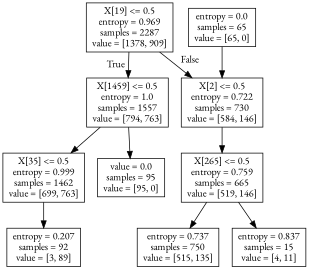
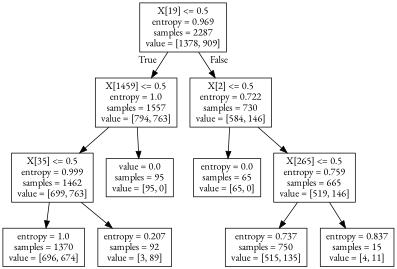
edge "entropy = 0.0 samples = 65 value = [65, 0]" -> "X[2] <= 0.5 entropy = 0.722 samples = 730 value = [584, 146]": reversed
node "entropy = 1.0 samples = 1370 value = [696, 674]": added
